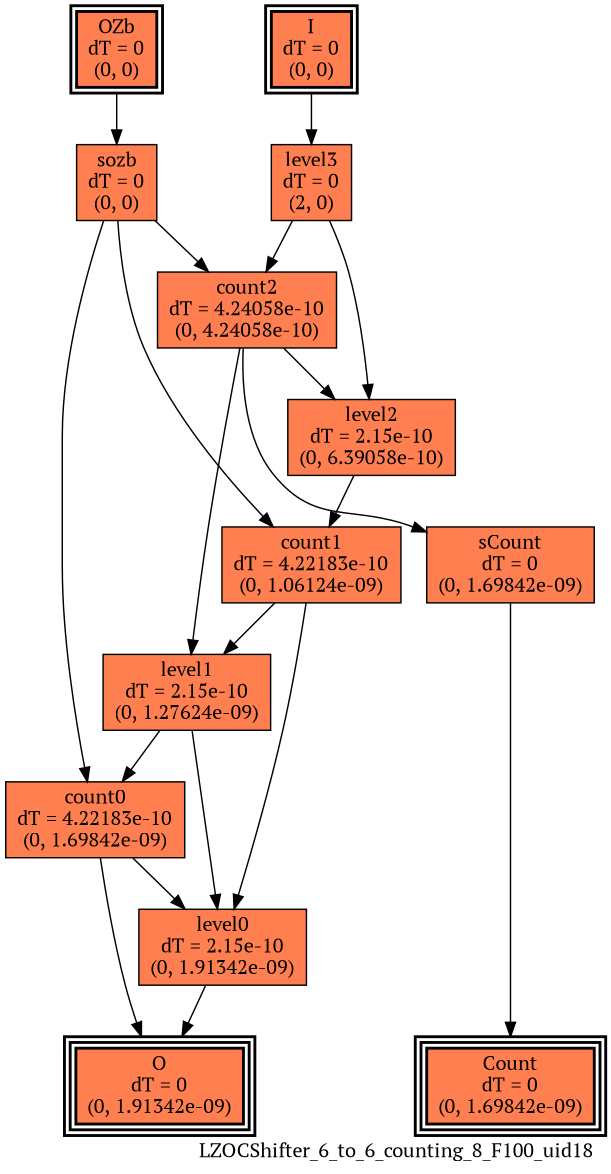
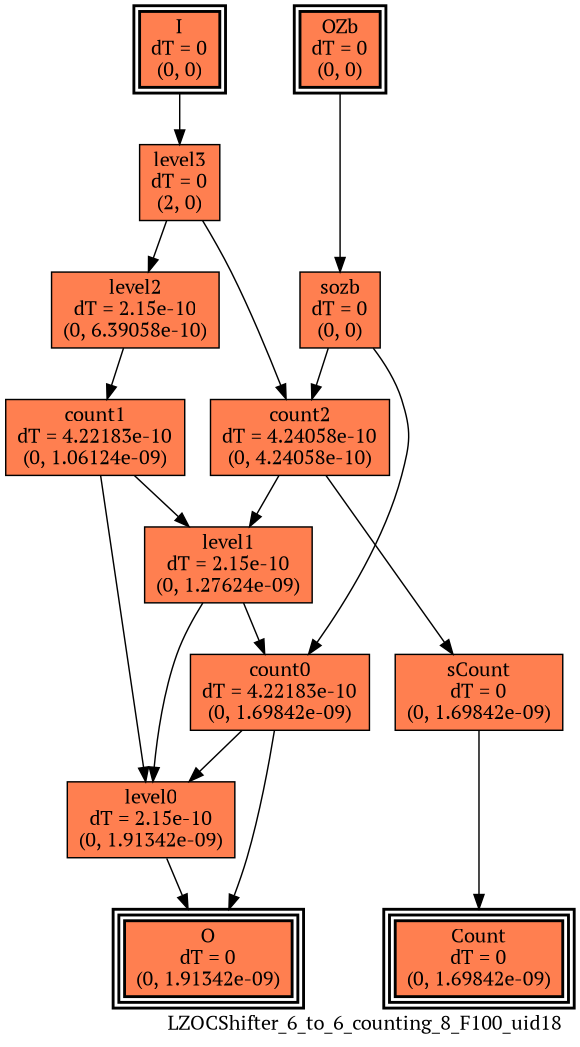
edge "count2 dT = 4.24058e-10 (0, 4.24058e-10)" -> "level2 dT = 2.15e-10 (0, 6.39058e-10)": removed
edge "sozb dT = 0 (0, 0)" -> "count1 dT = 4.22183e-10 (0, 1.06124e-09)": removed
